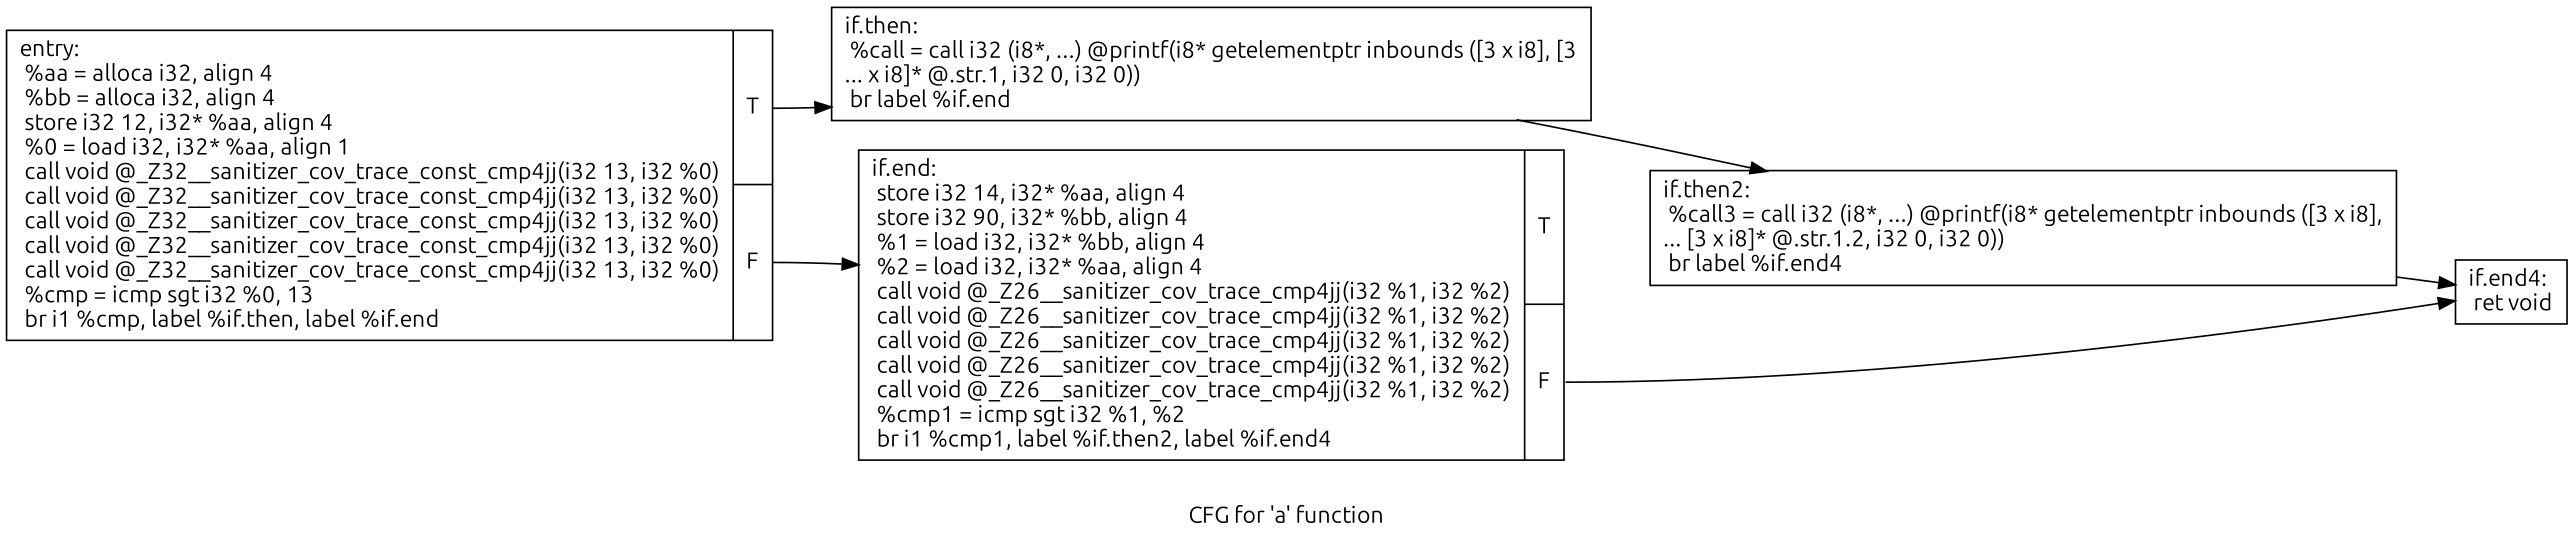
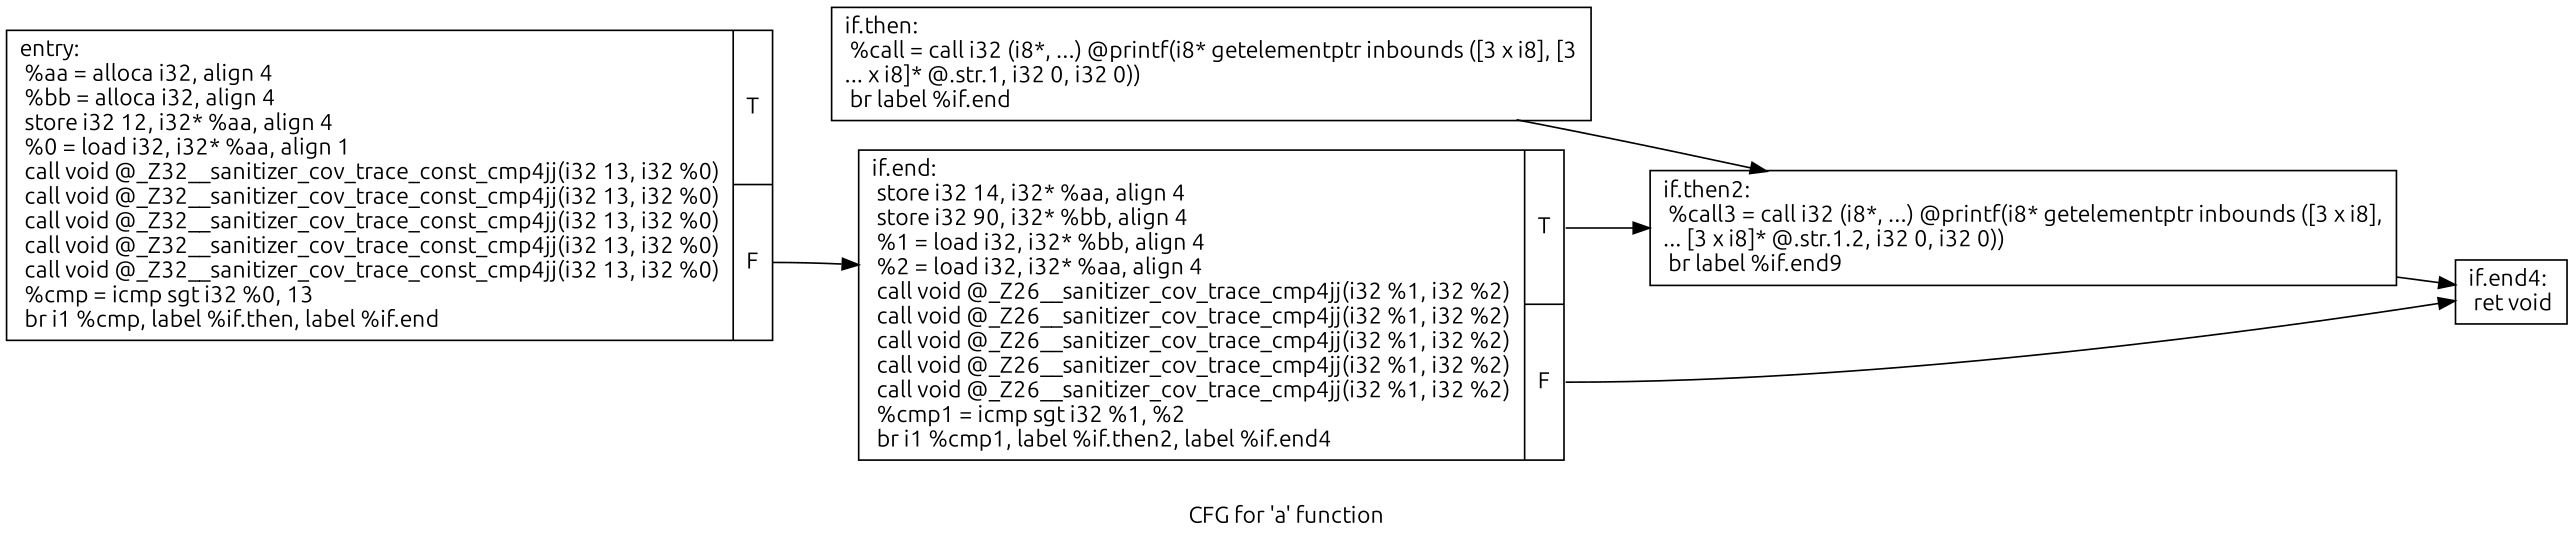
edge "entry:" -> "if.then:": removed
edge "if.end:" -> "if.then2:": added
node "if.then2:": text "br label %if.end4" -> "br label %if.end9"
